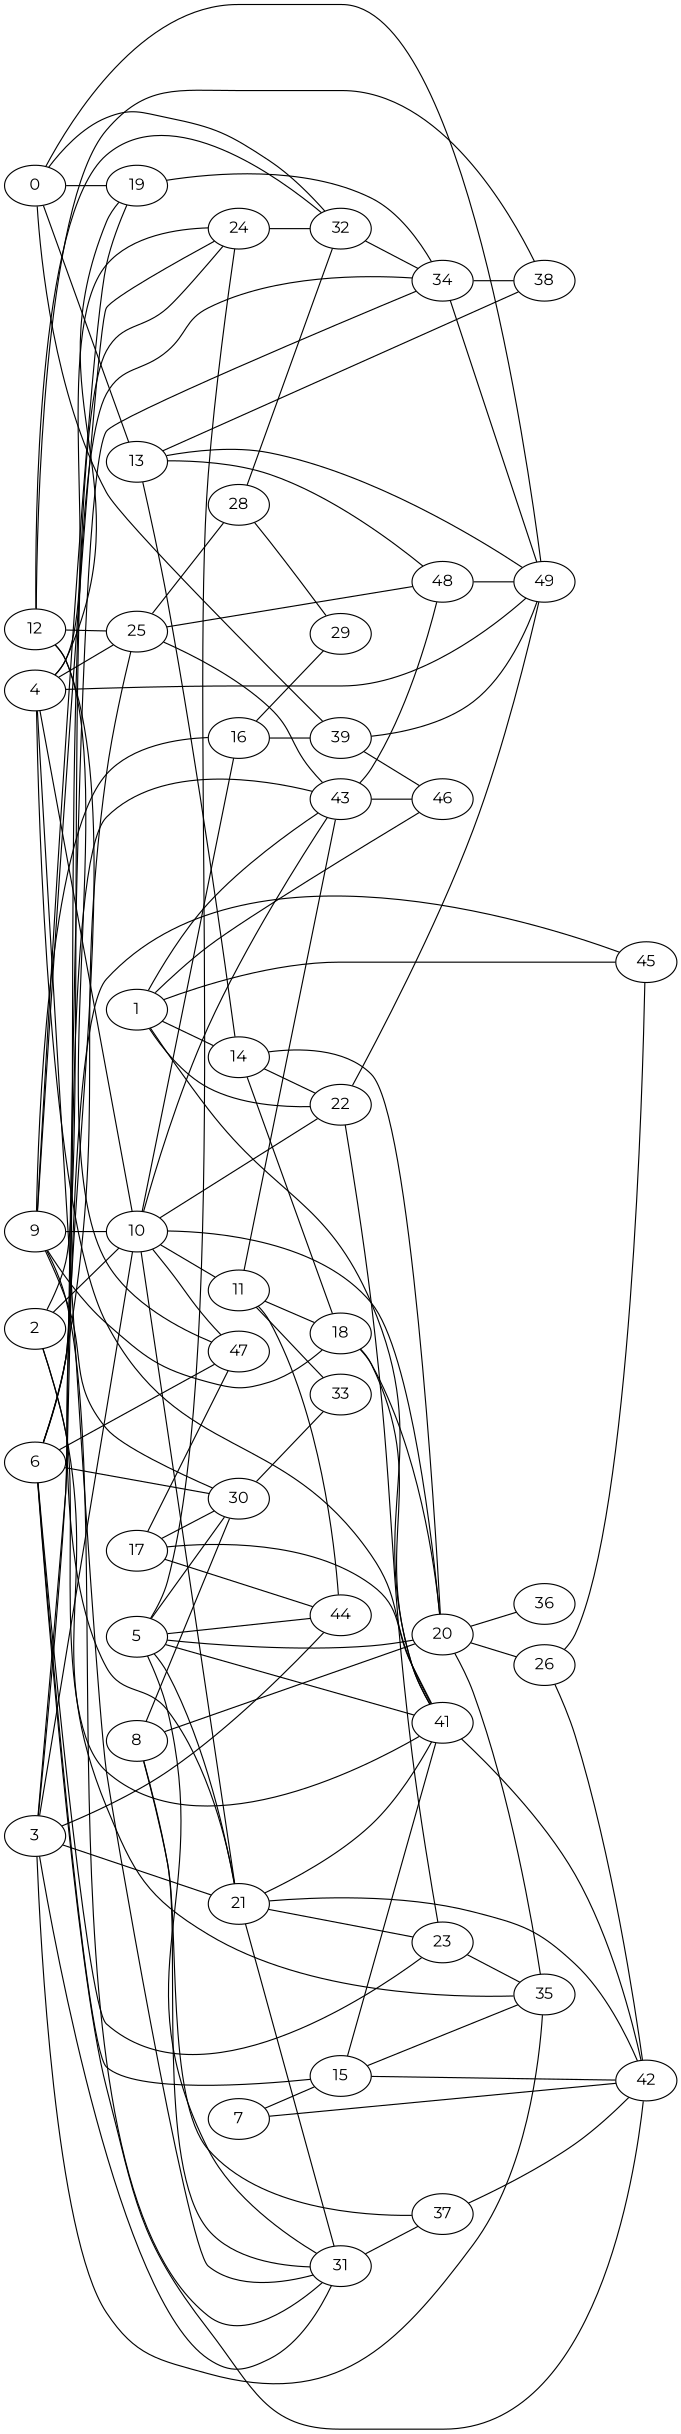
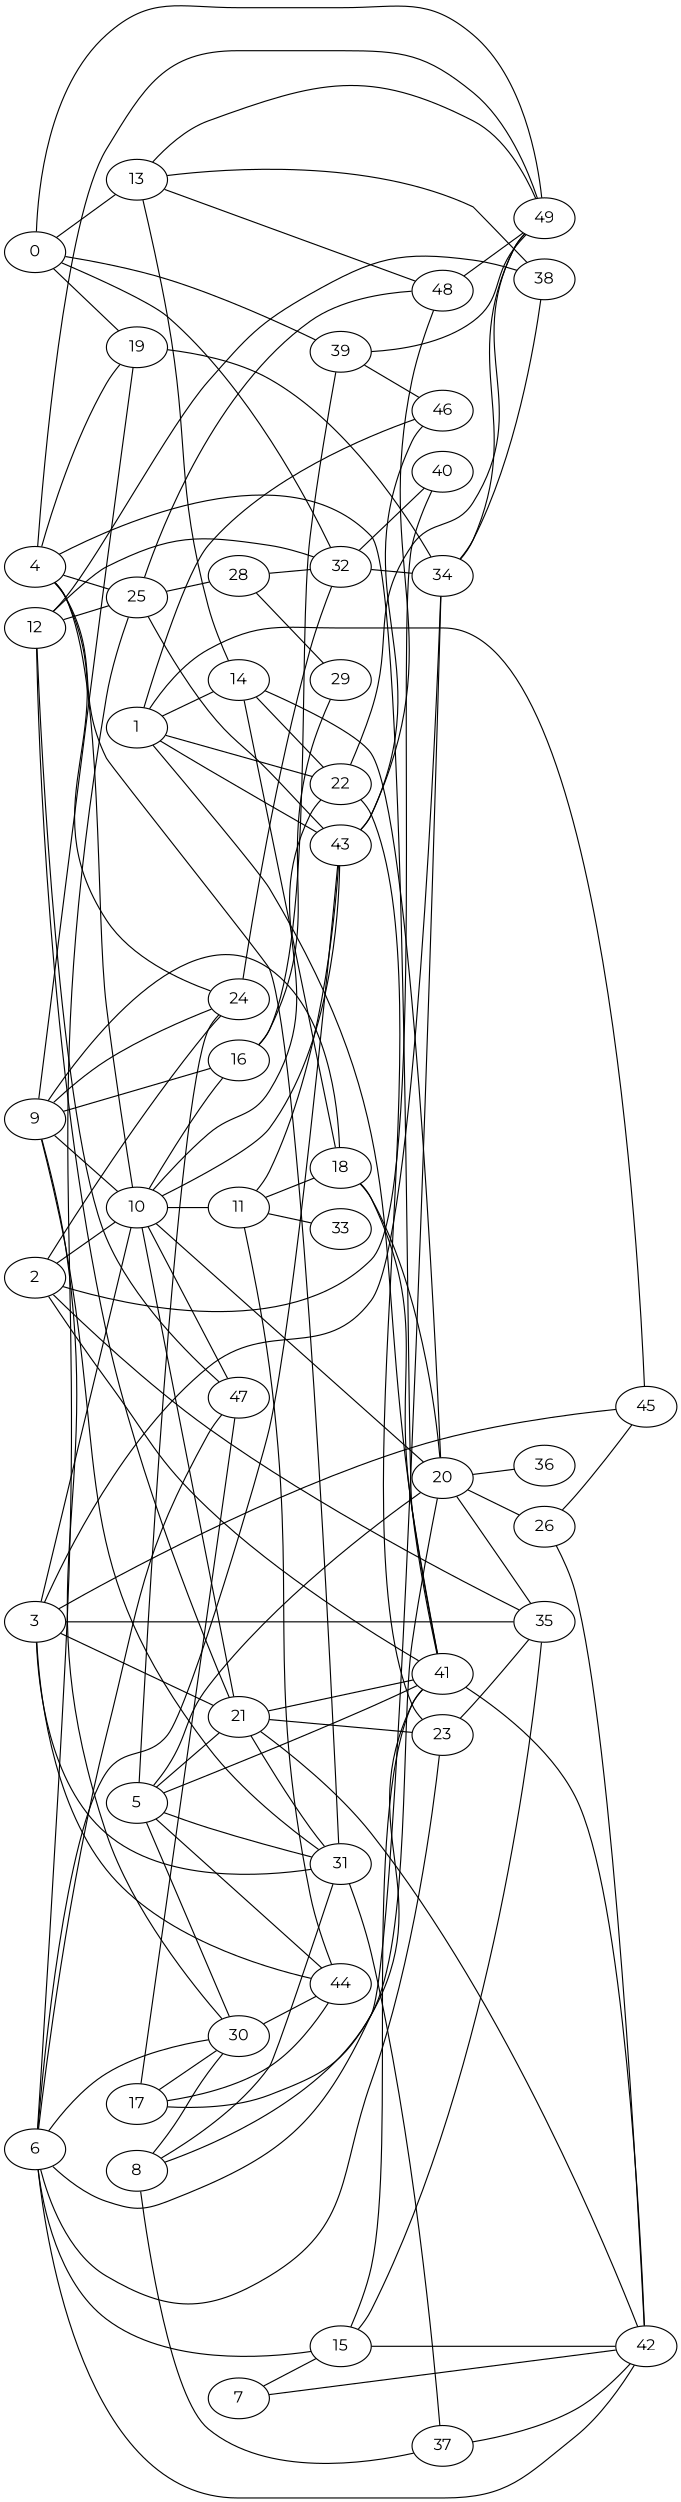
node "40": added
edge "33" -- "30": now "44" -- "30"
